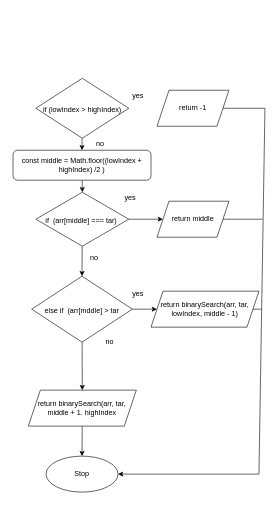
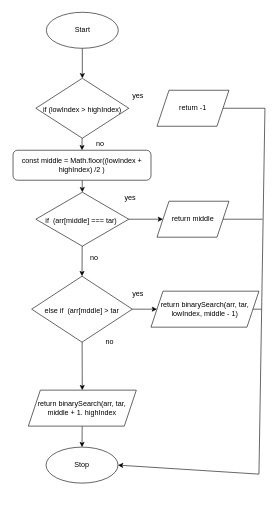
node "Start": added
edge "Start" -> "if (lowIndex > highIndex)": added
node "Stop": moved (82, 474) -> (82, 465)
